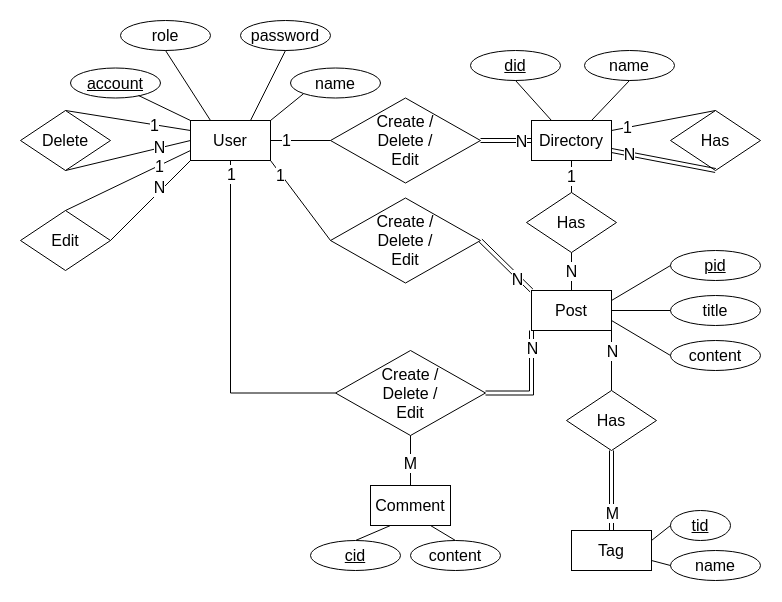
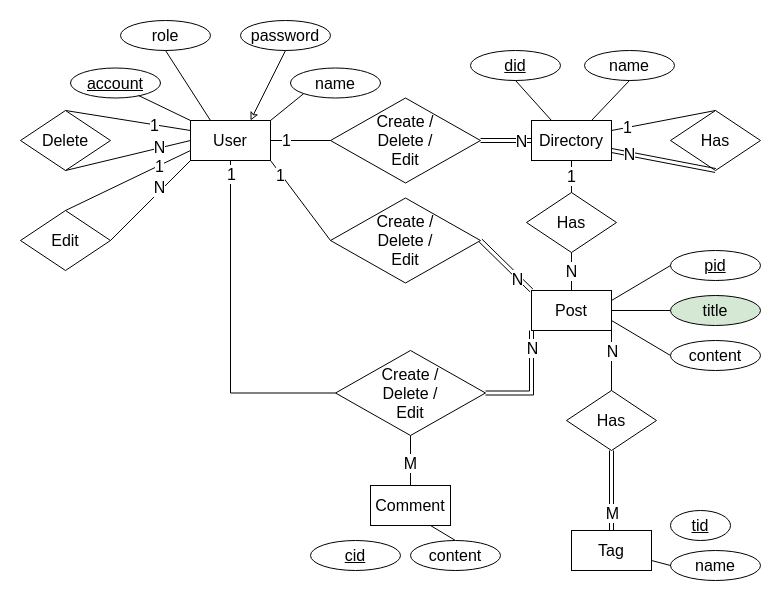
edge "password" -- "User": arrowhead none -> classic
node "title": fillcolor #ffffff -> #d5e8d4
edge "Comment" -- "cid": removed
edge "tid" -- "Tag": removed
